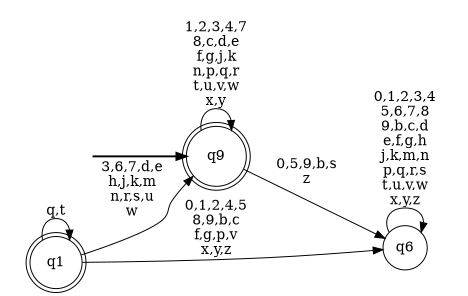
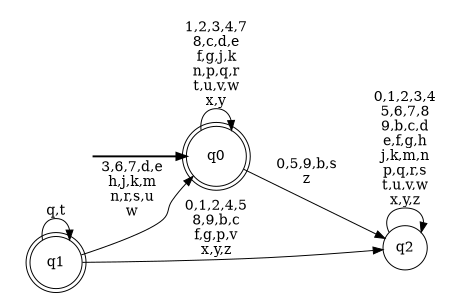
node "q9": label "q9" -> "q0"
node "q6": label "q6" -> "q2"
